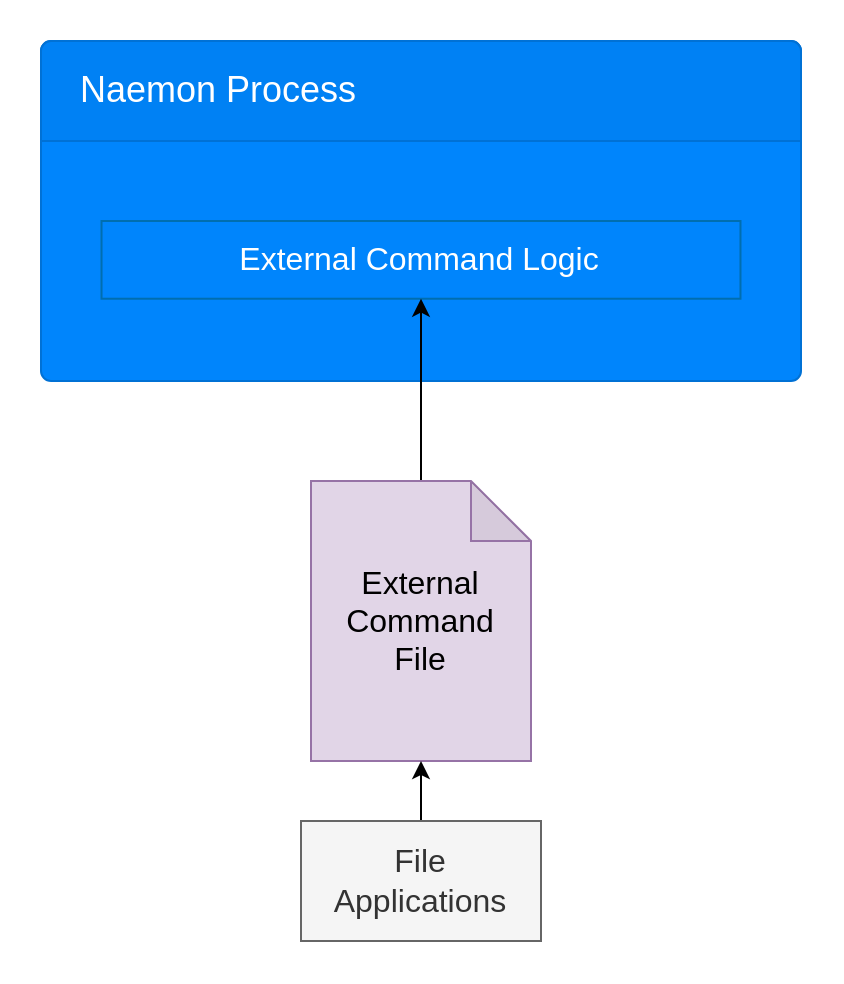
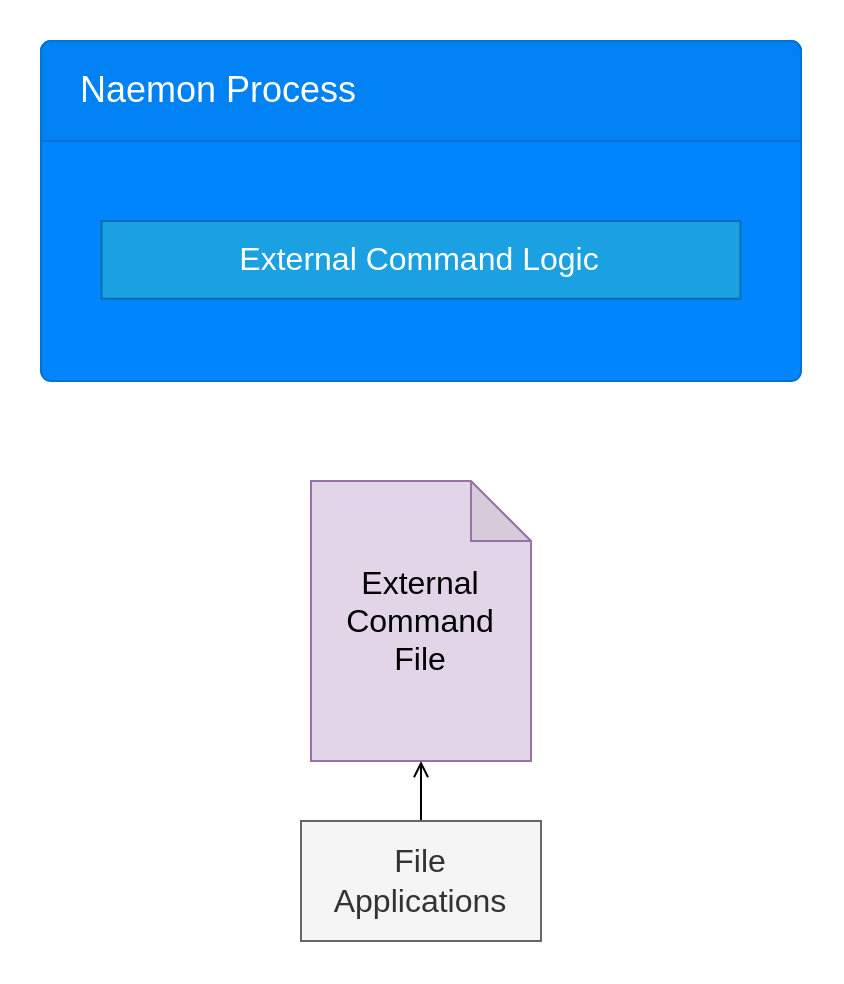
node "External Command Logic": fillcolor #0085fc -> #1ba1e2
edge "External Command File" -> "External Command Logic": removed
edge "File Applications" -> "External Command File": arrowhead classic -> open
